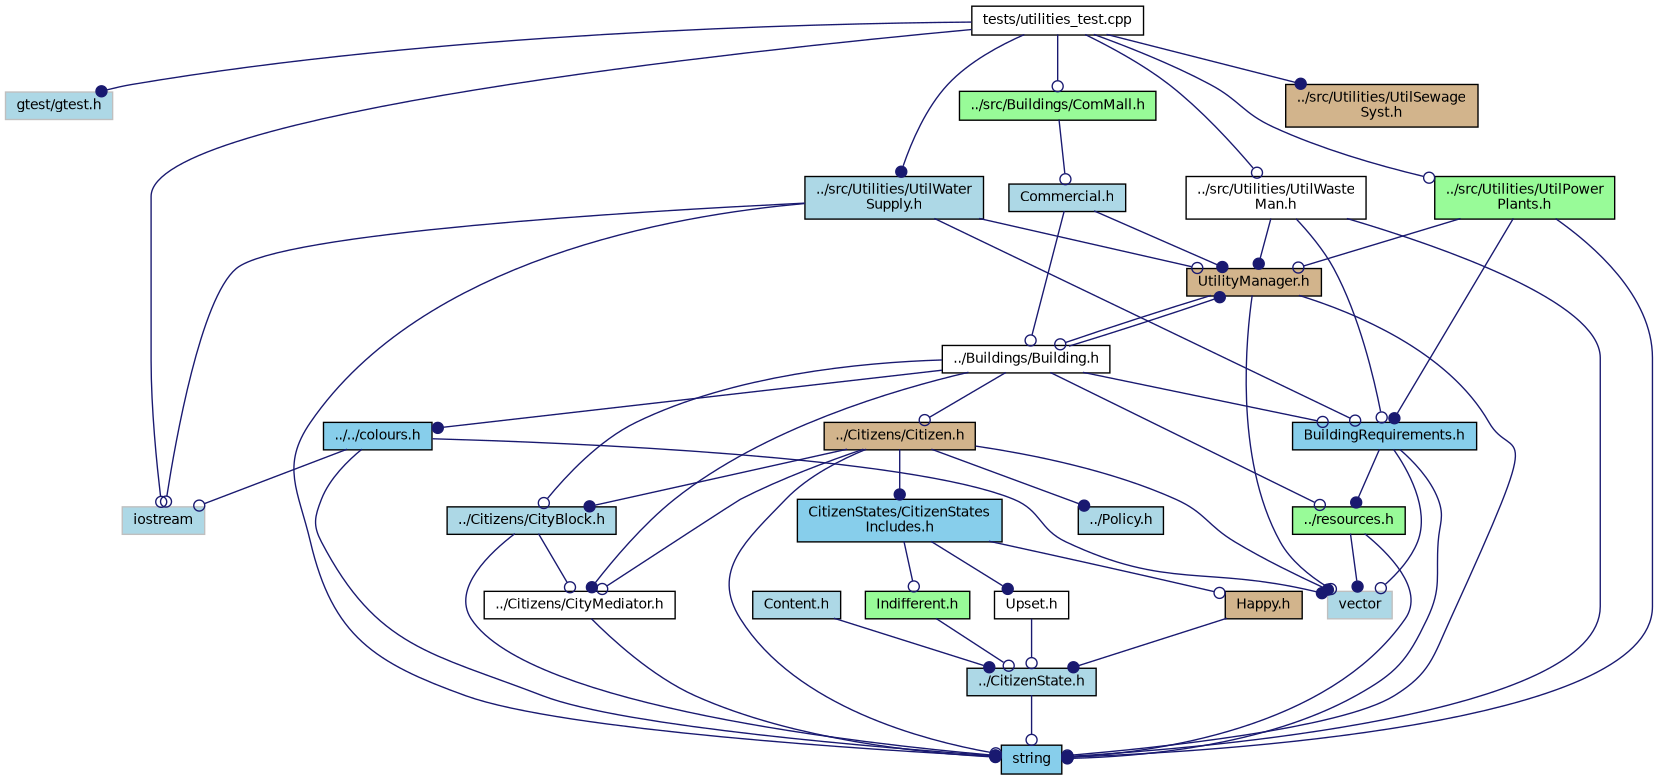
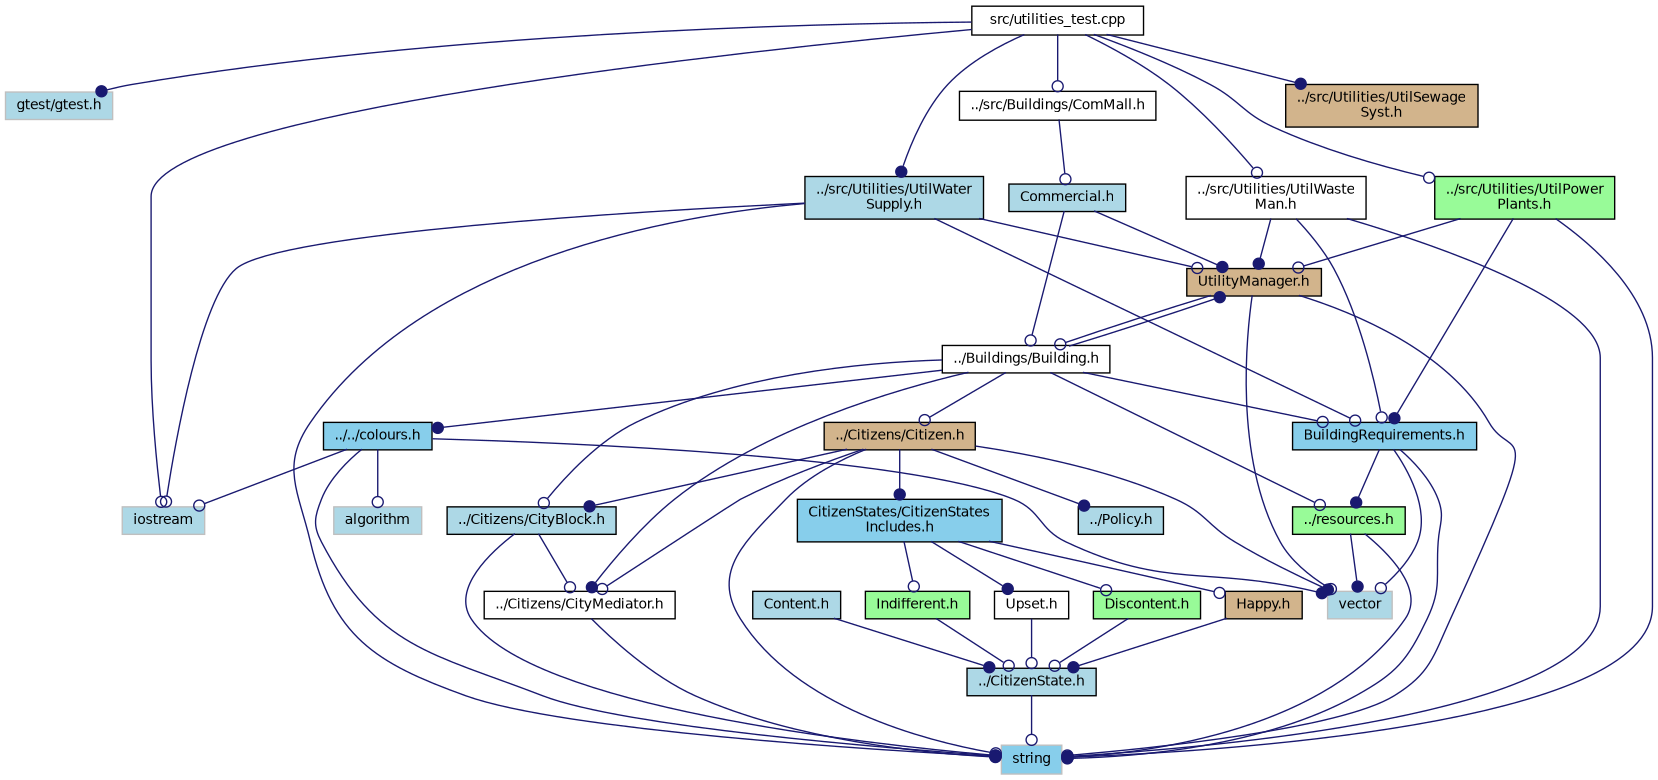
node "tests/utilities_test.cpp": label "tests/utilities_test.cpp" -> "src/utilities_test.cpp"
node "../src/Buildings/ComMall.h": fillcolor palegreen -> white
node "algorithm": added
node "Discontent.h": added
node "string": color black -> grey75
